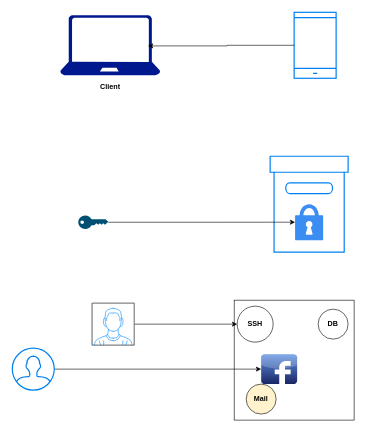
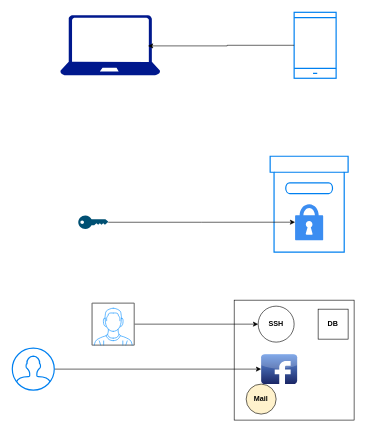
node "Client": removed
node "SSH": moved (255, 324) -> (276, 324)
node "DB": shape ellipse -> rectangle
